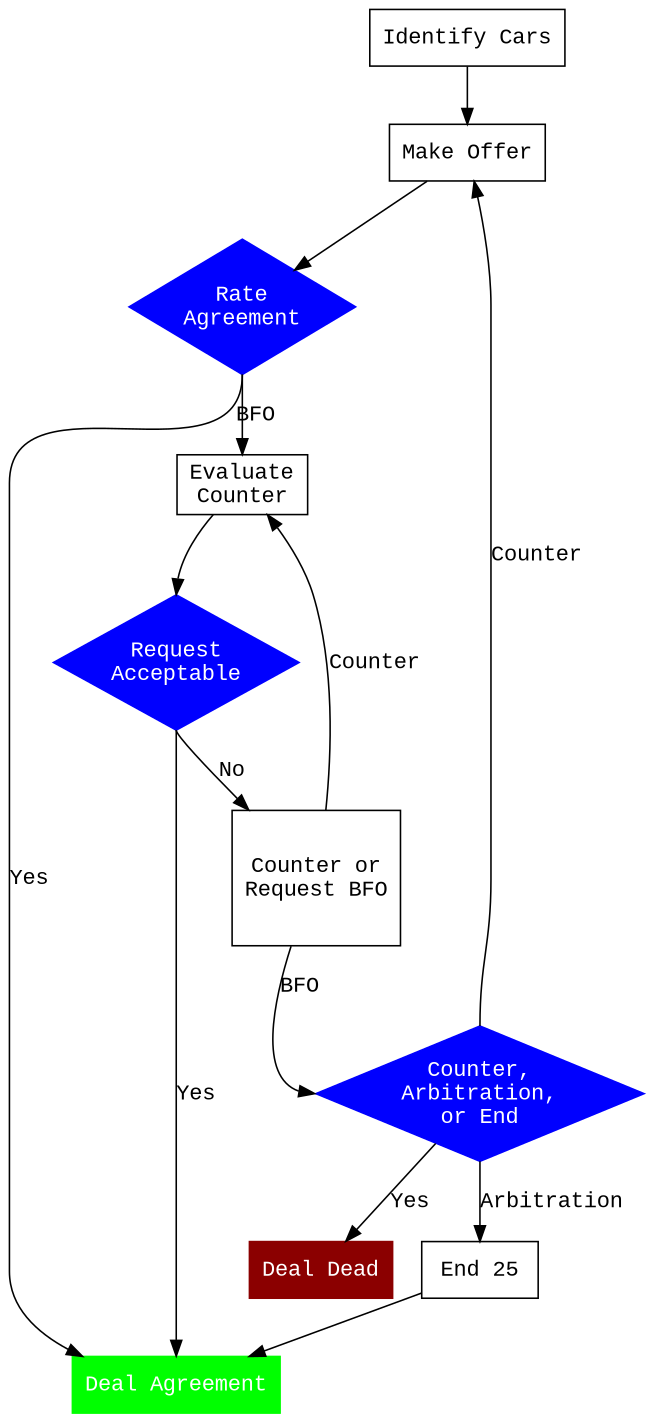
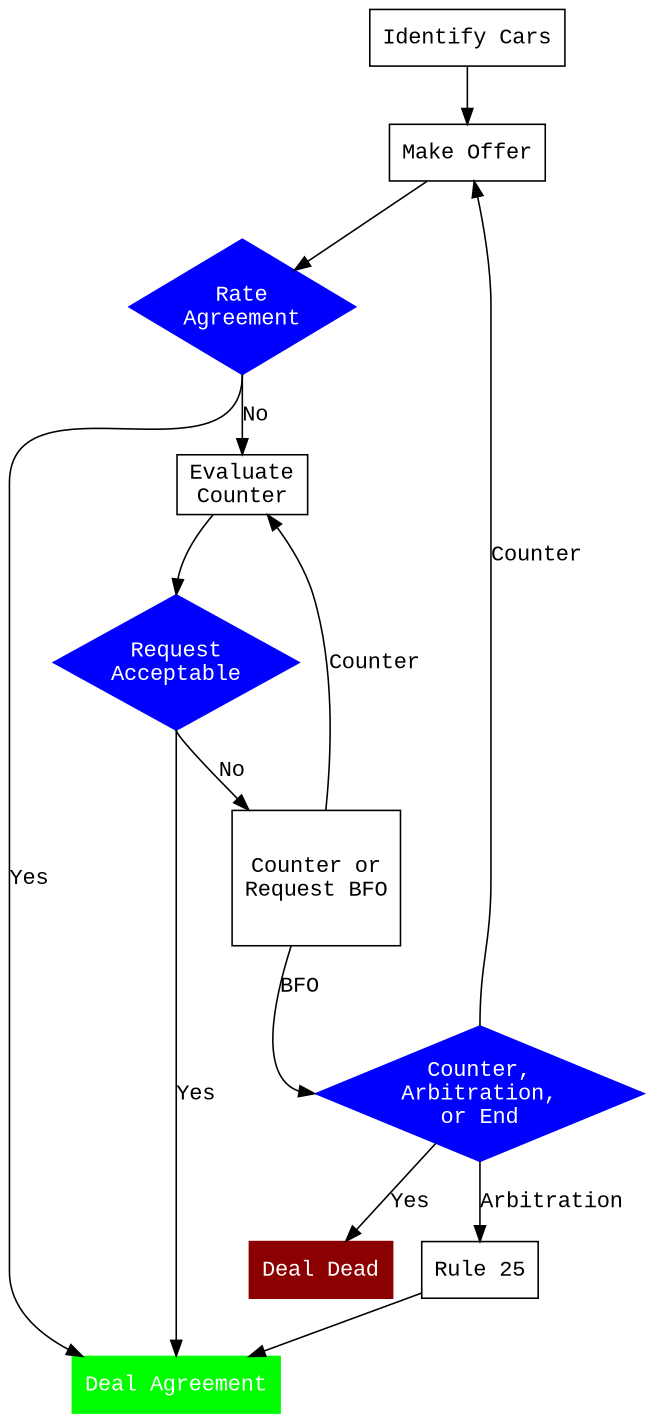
edge "Rate Agreement" -> "Evaluate Counter": label "BFO" -> "No"
node "End 25": label "End 25" -> "Rule 25"
